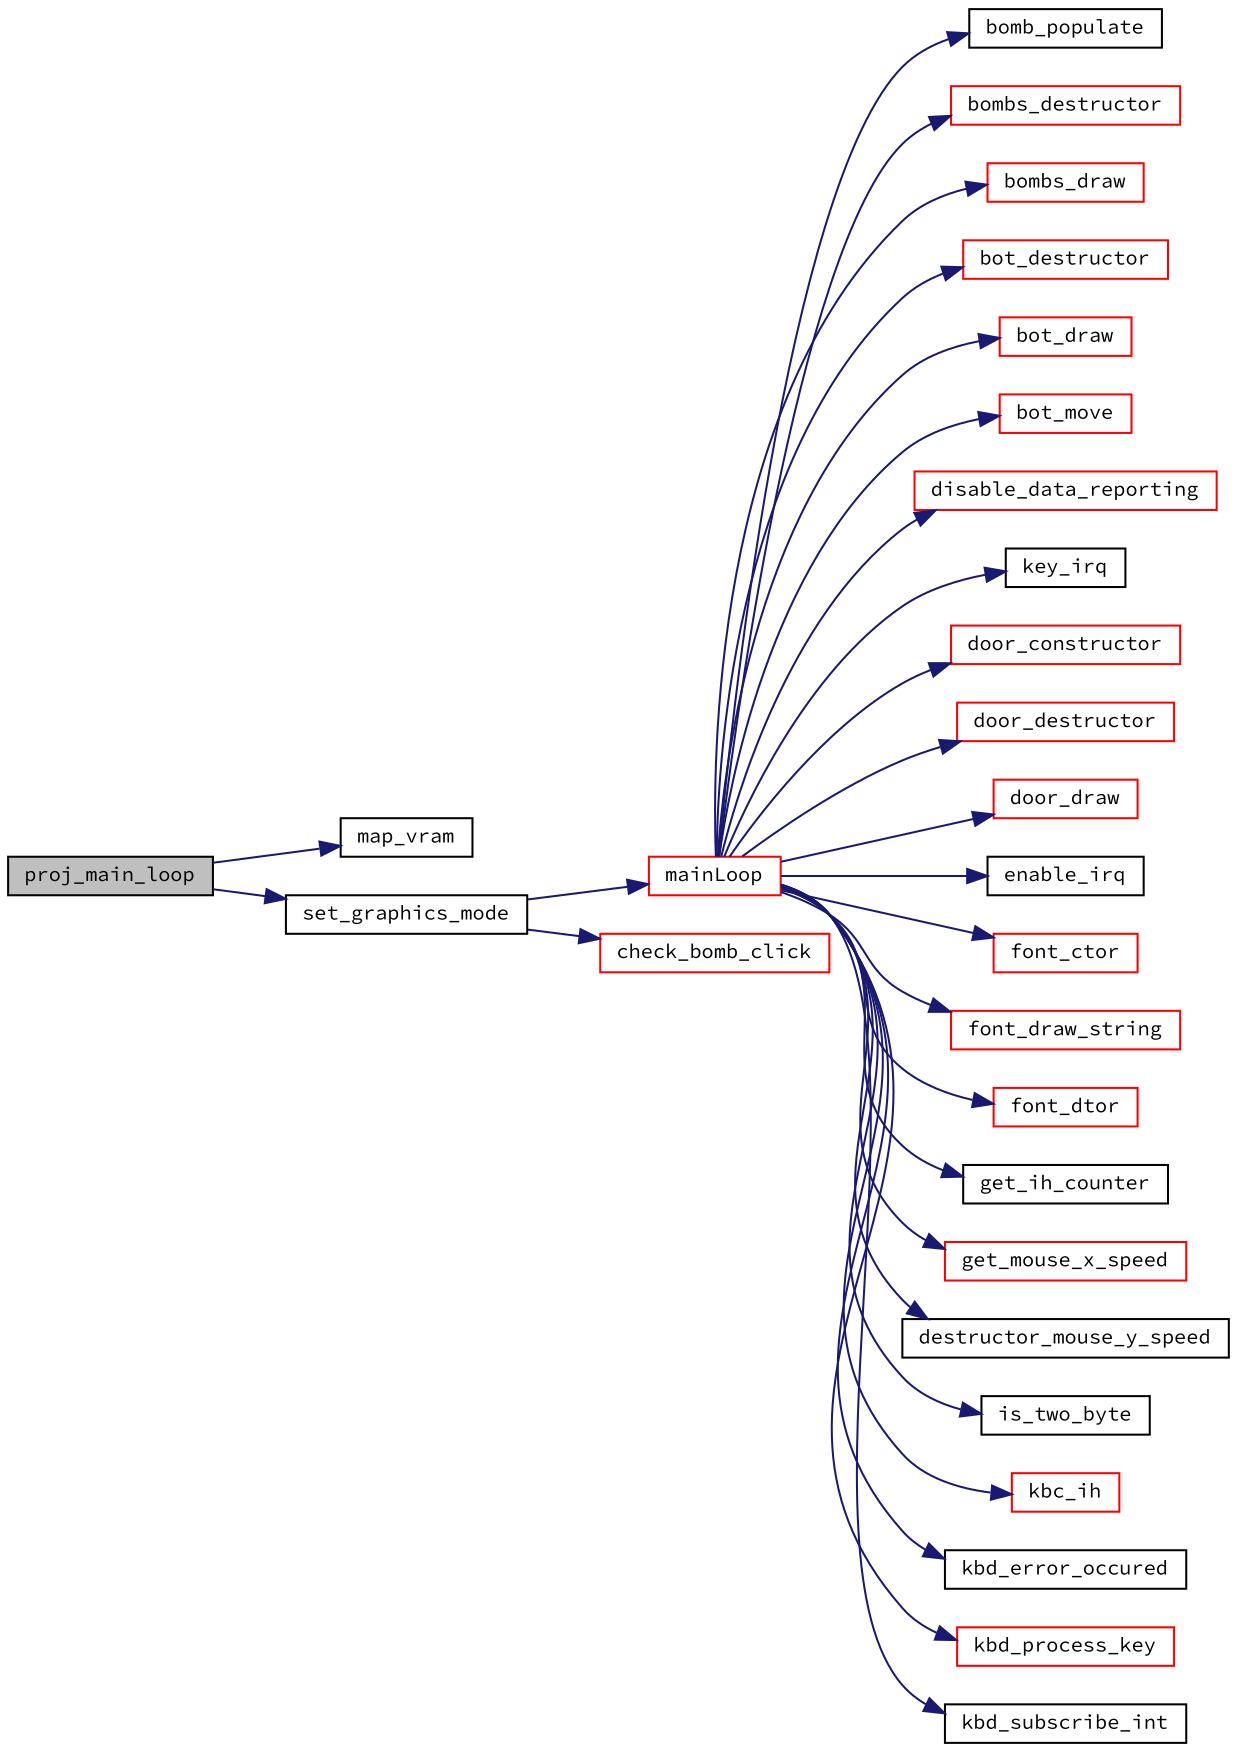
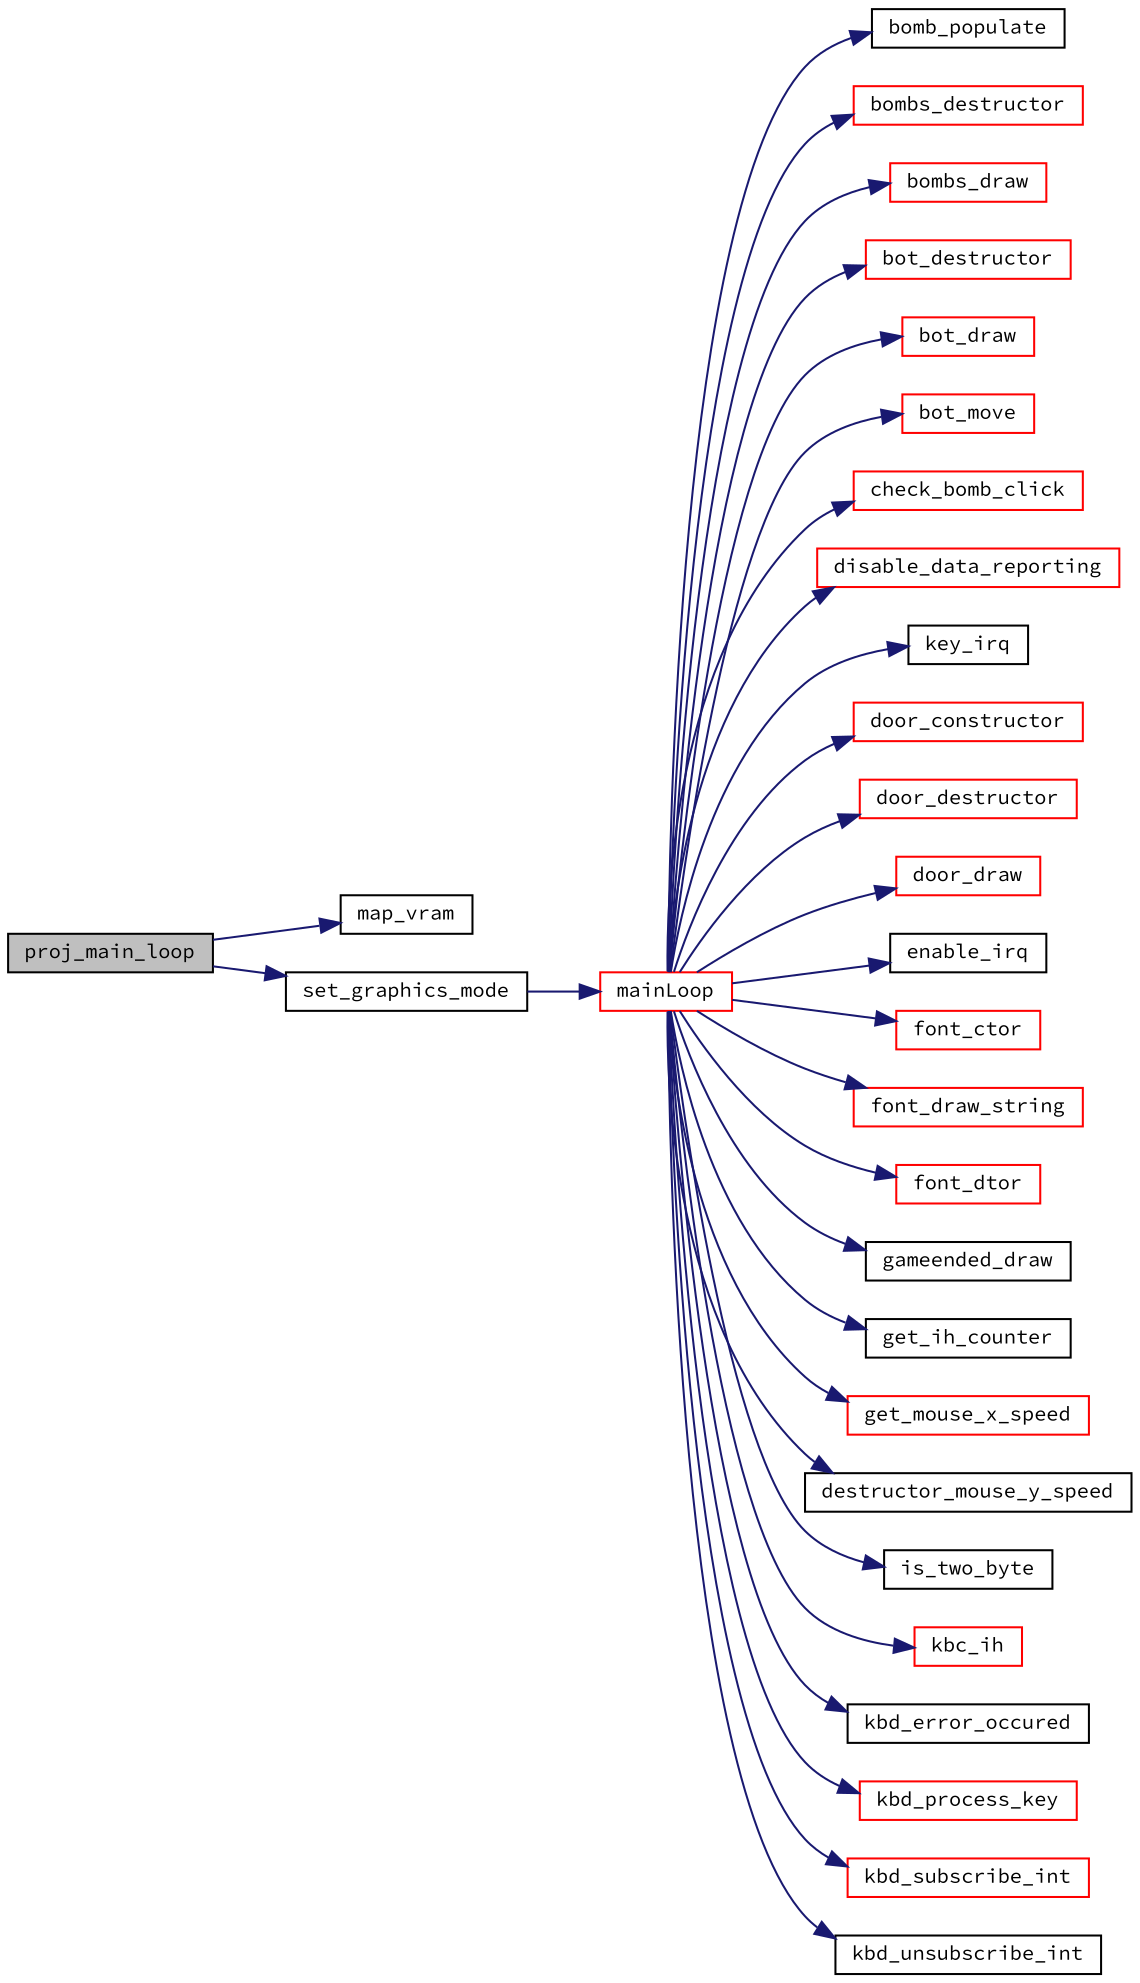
edge "set_graphics_mode" -> "check_bomb_click": now "mainLoop" -> "check_bomb_click"
node "gameended_draw": added
node "kbd_subscribe_int": color black -> red
node "kbd_unsubscribe_int": added
